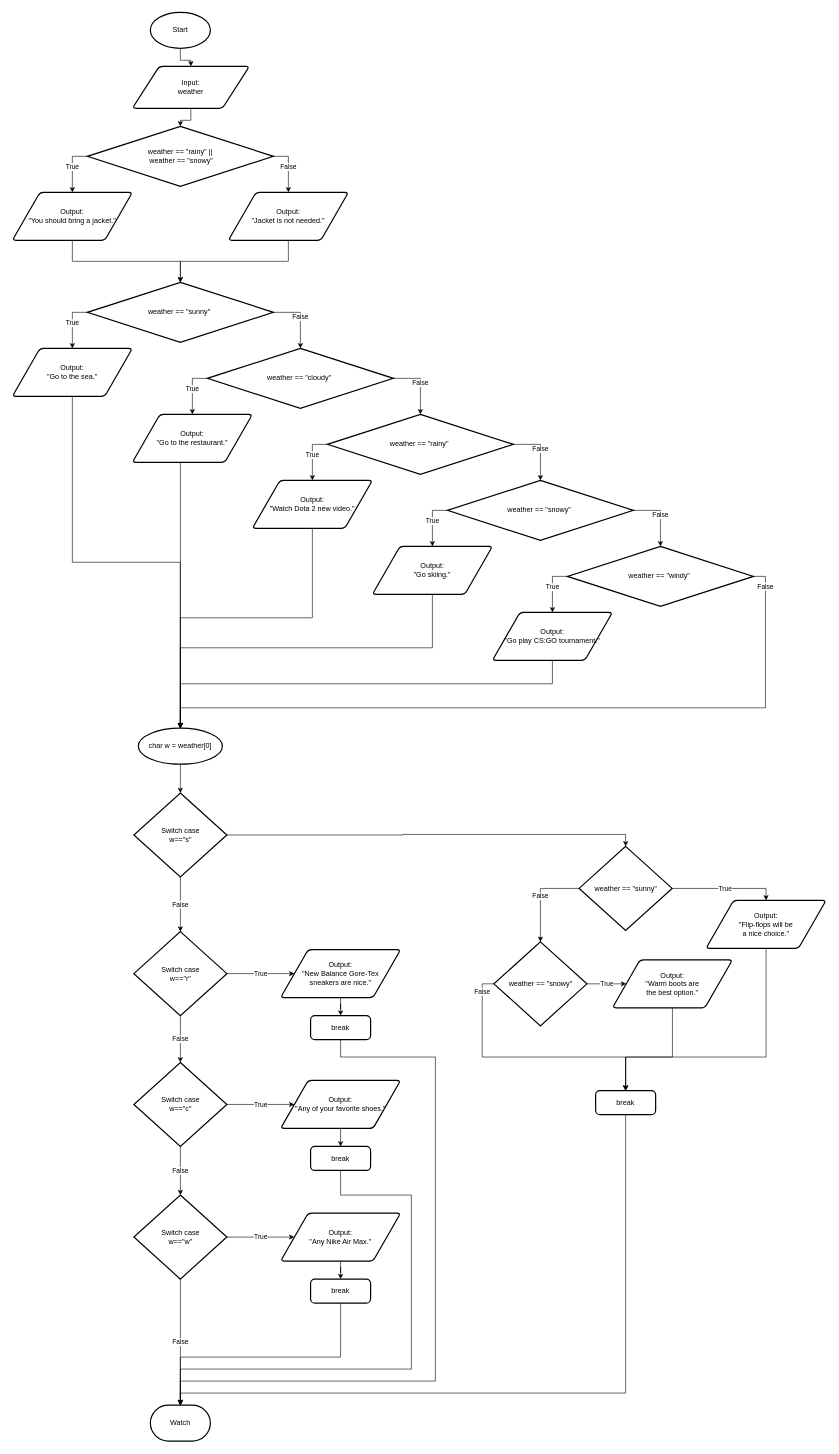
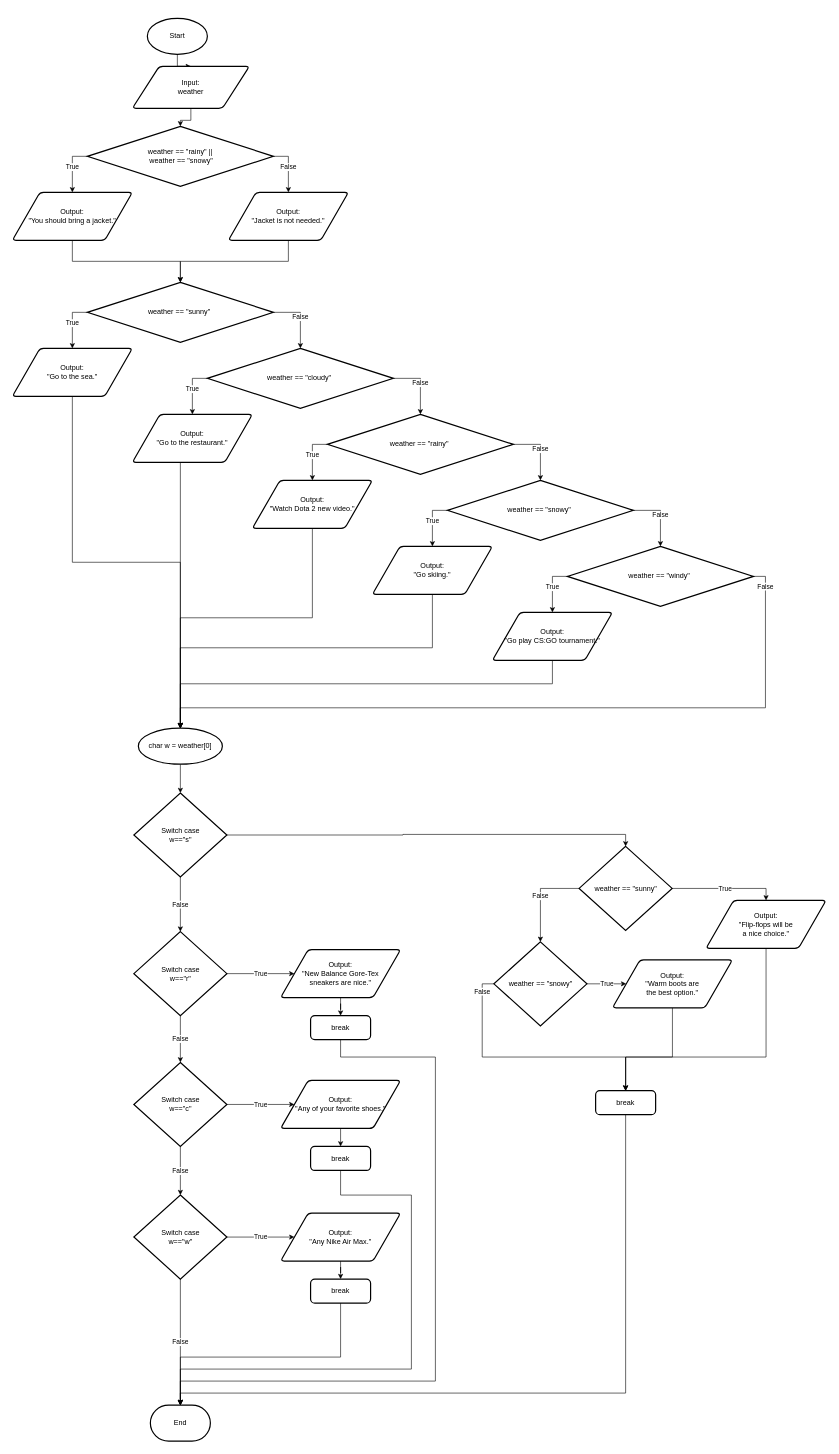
node "Start": moved (180, 30) -> (177, 36)
node "Watch": label "Watch" -> "End"
